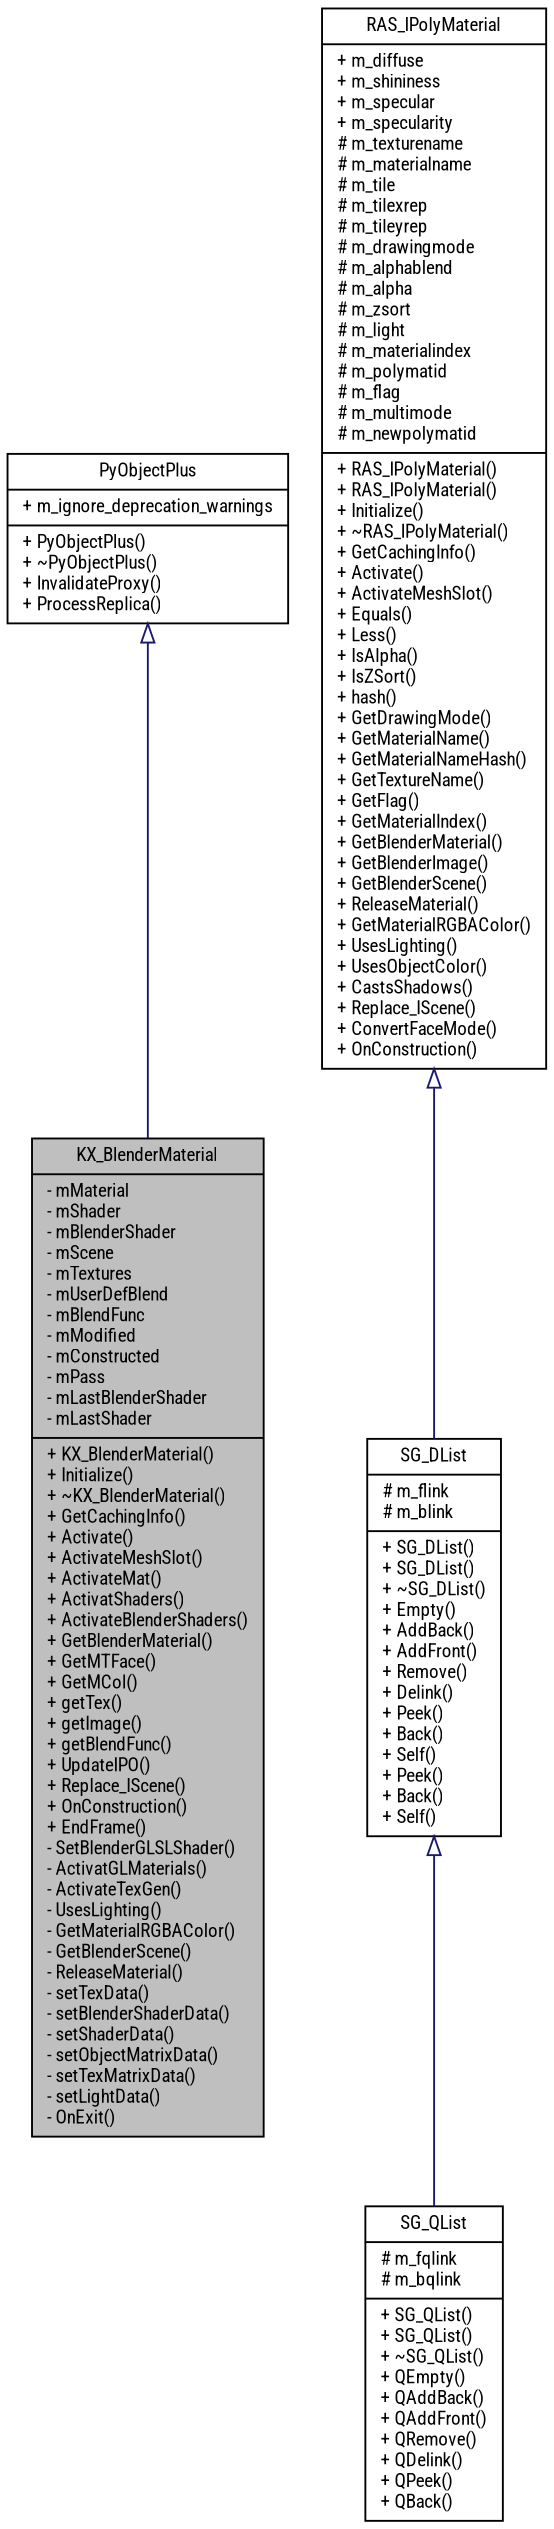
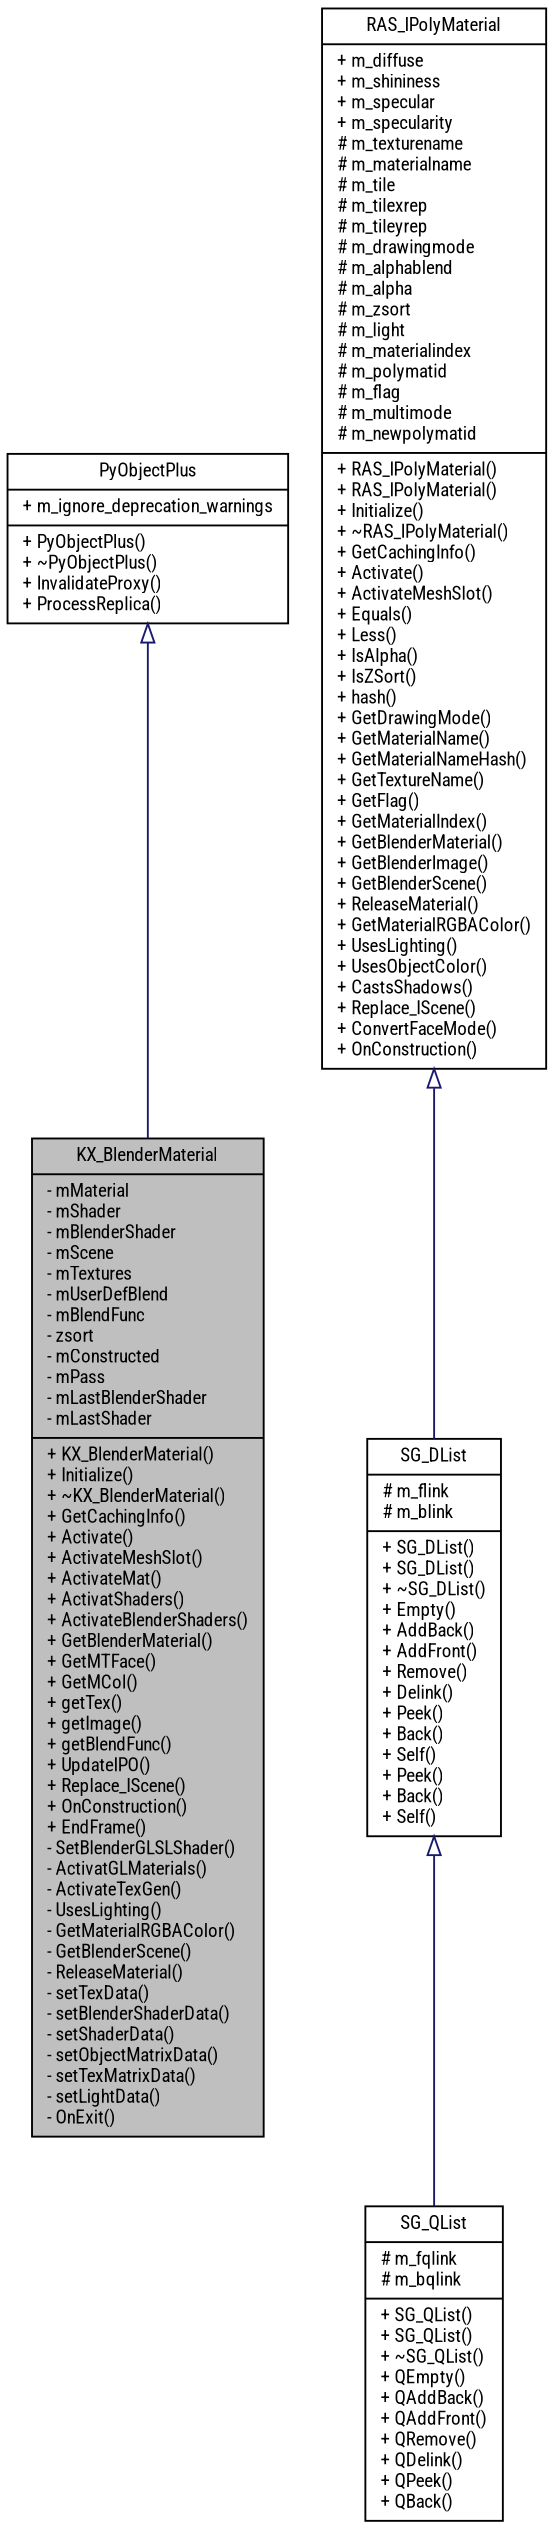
node "KX_BlenderMaterial": text "- mModified" -> "- zsort"
